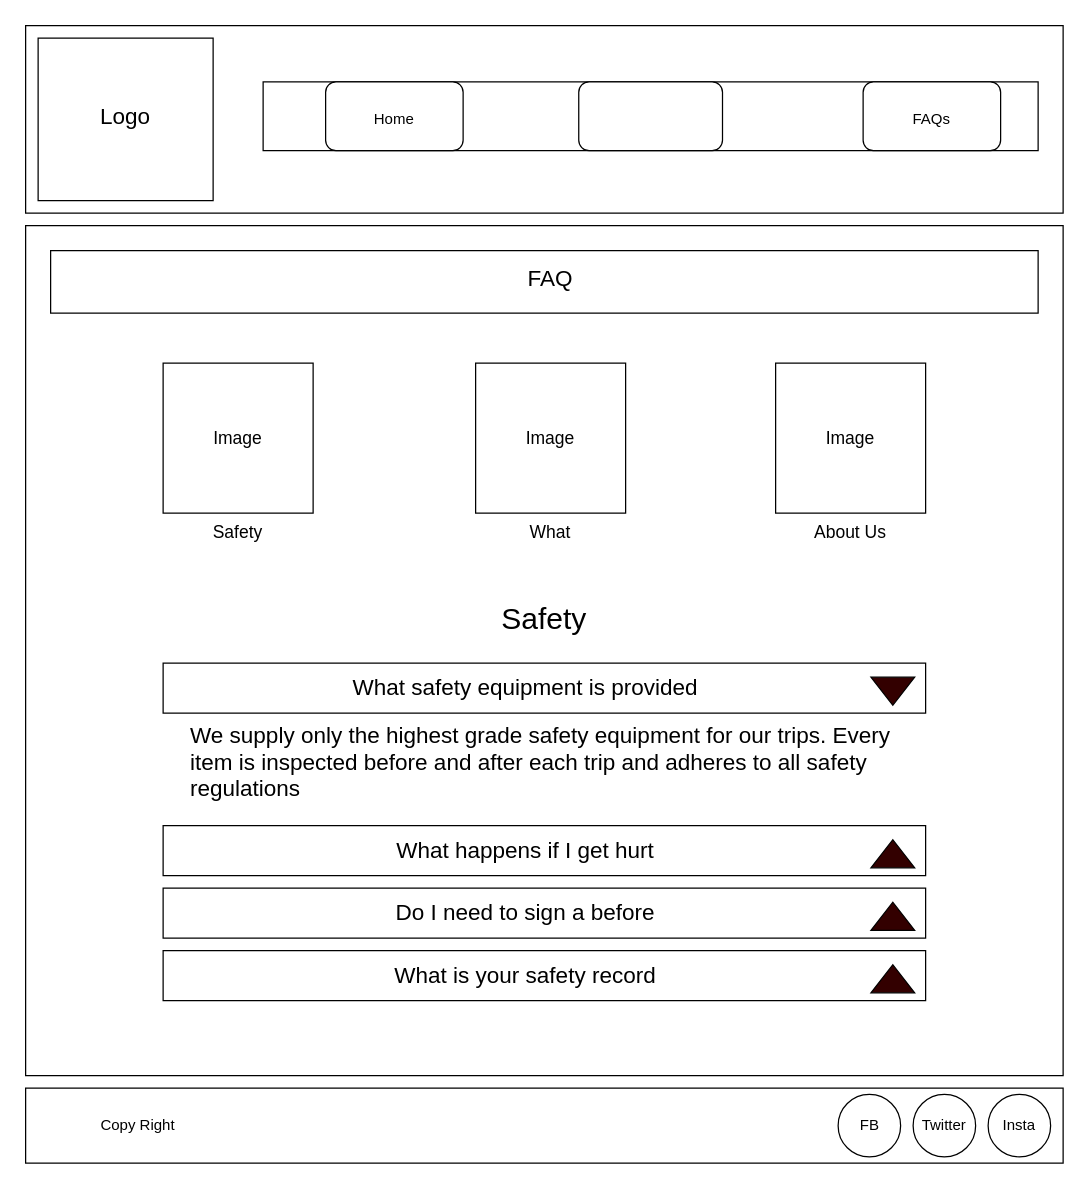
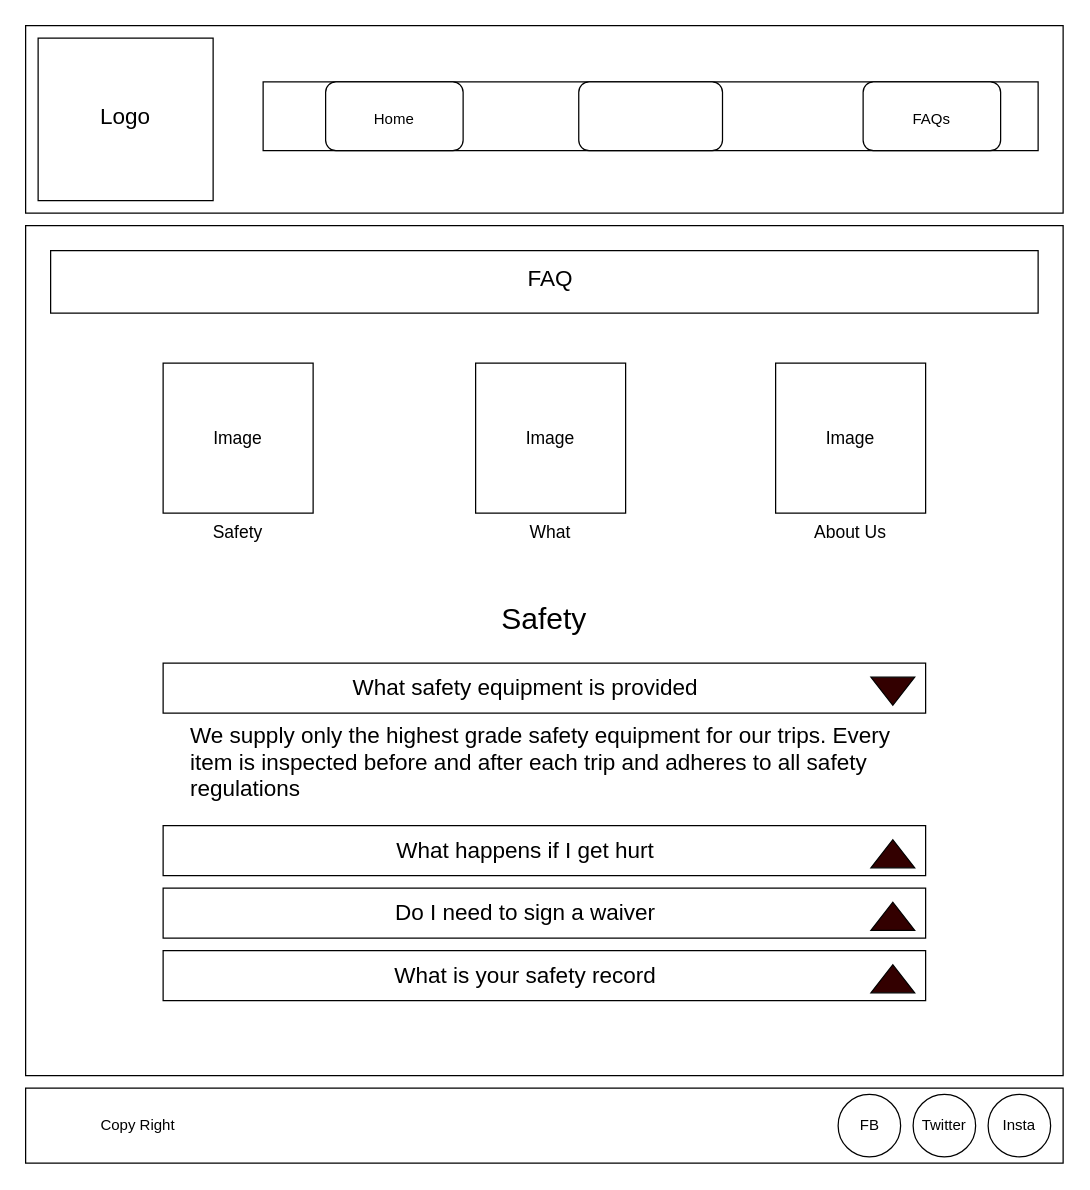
node "Do I need to sign a before": label "Do I need to sign a before" -> "Do I need to sign a waiver"
